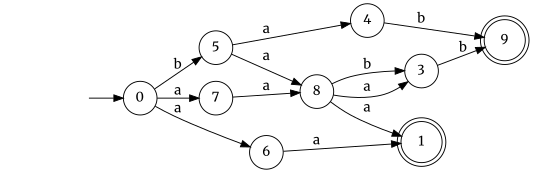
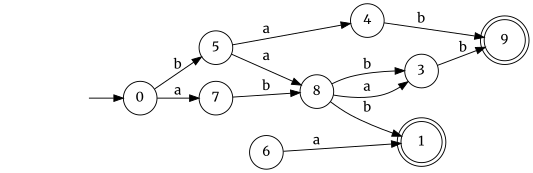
edge "7" -> "8": label "a" -> "b"
edge "8" -> "1": label "a" -> "b"
edge "0" -> "6": removed, label "a"
